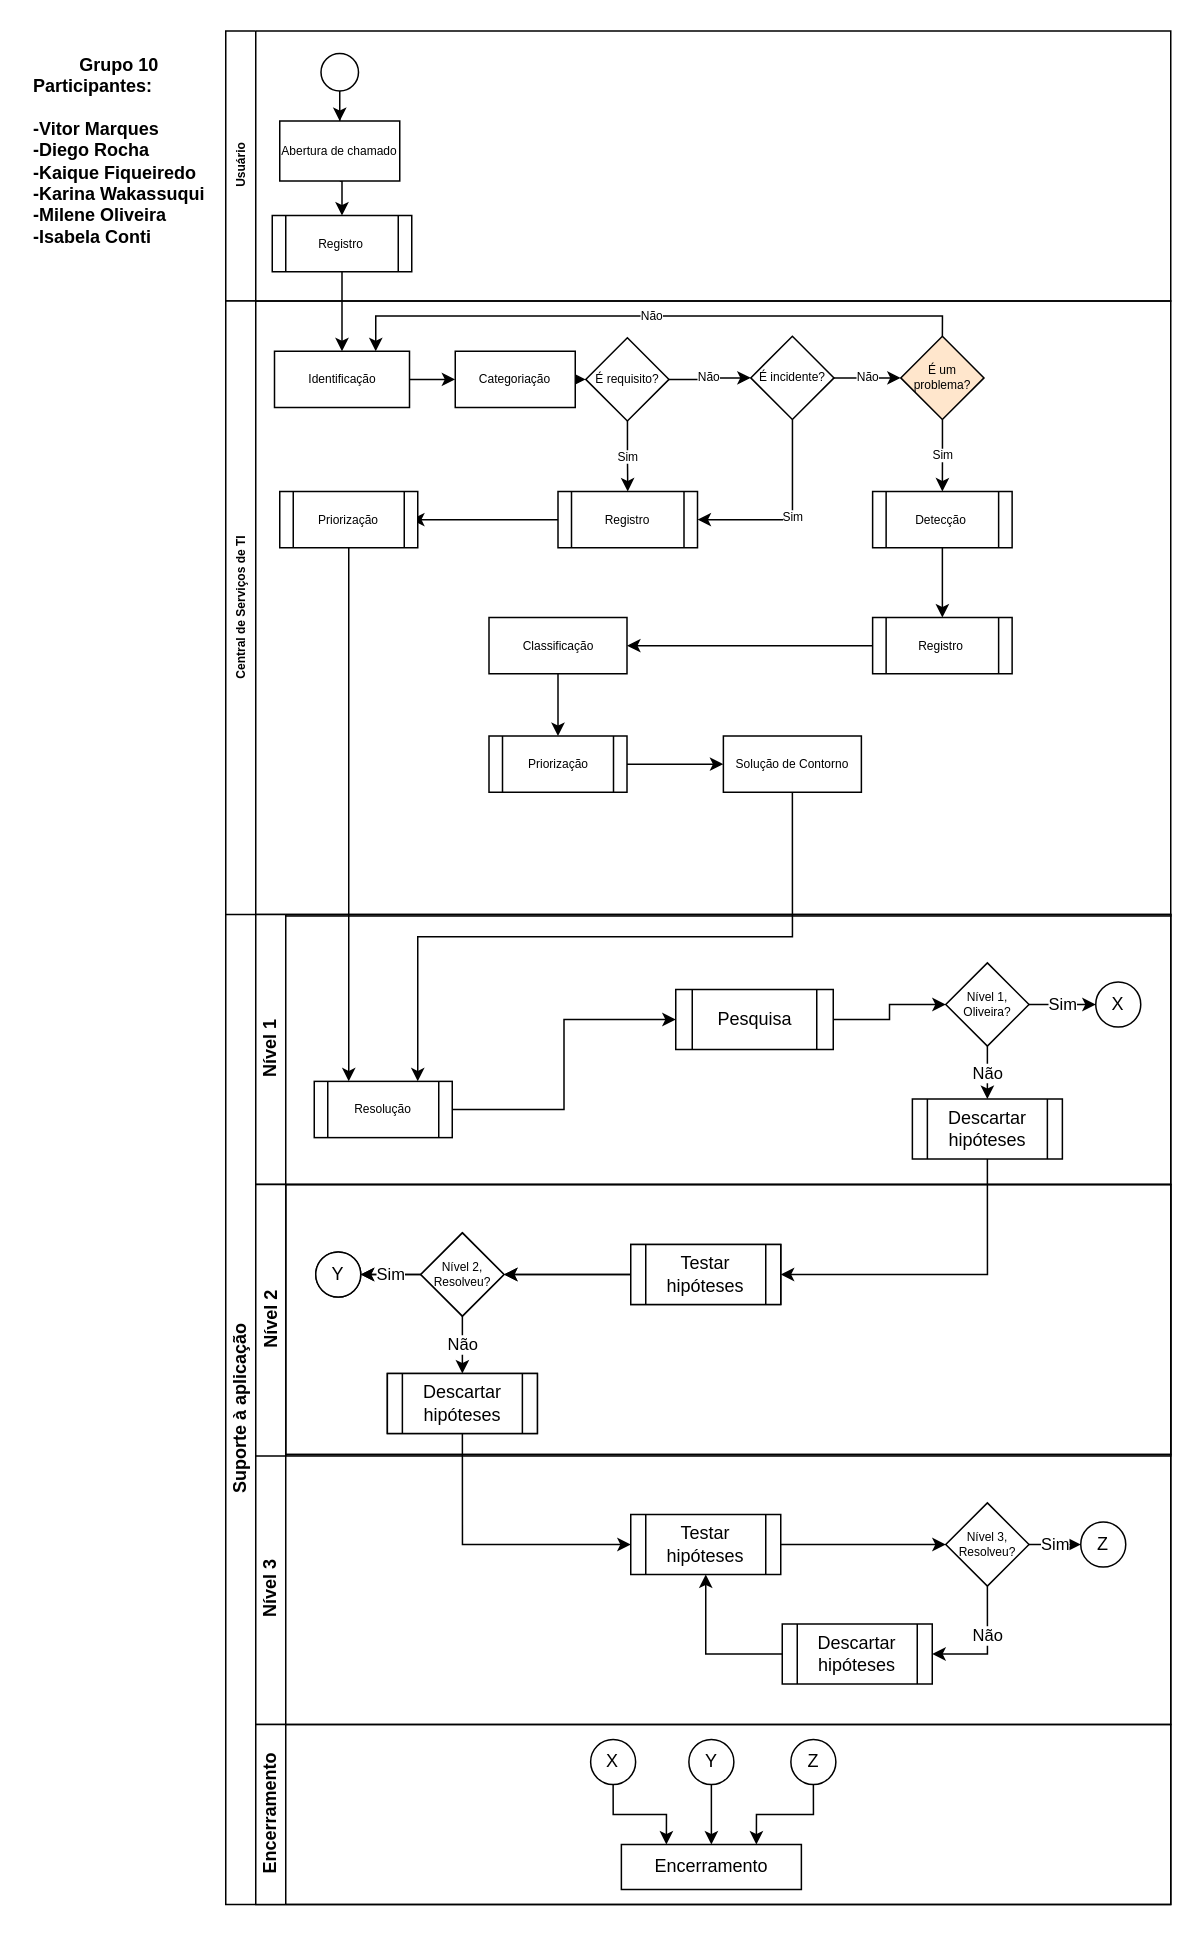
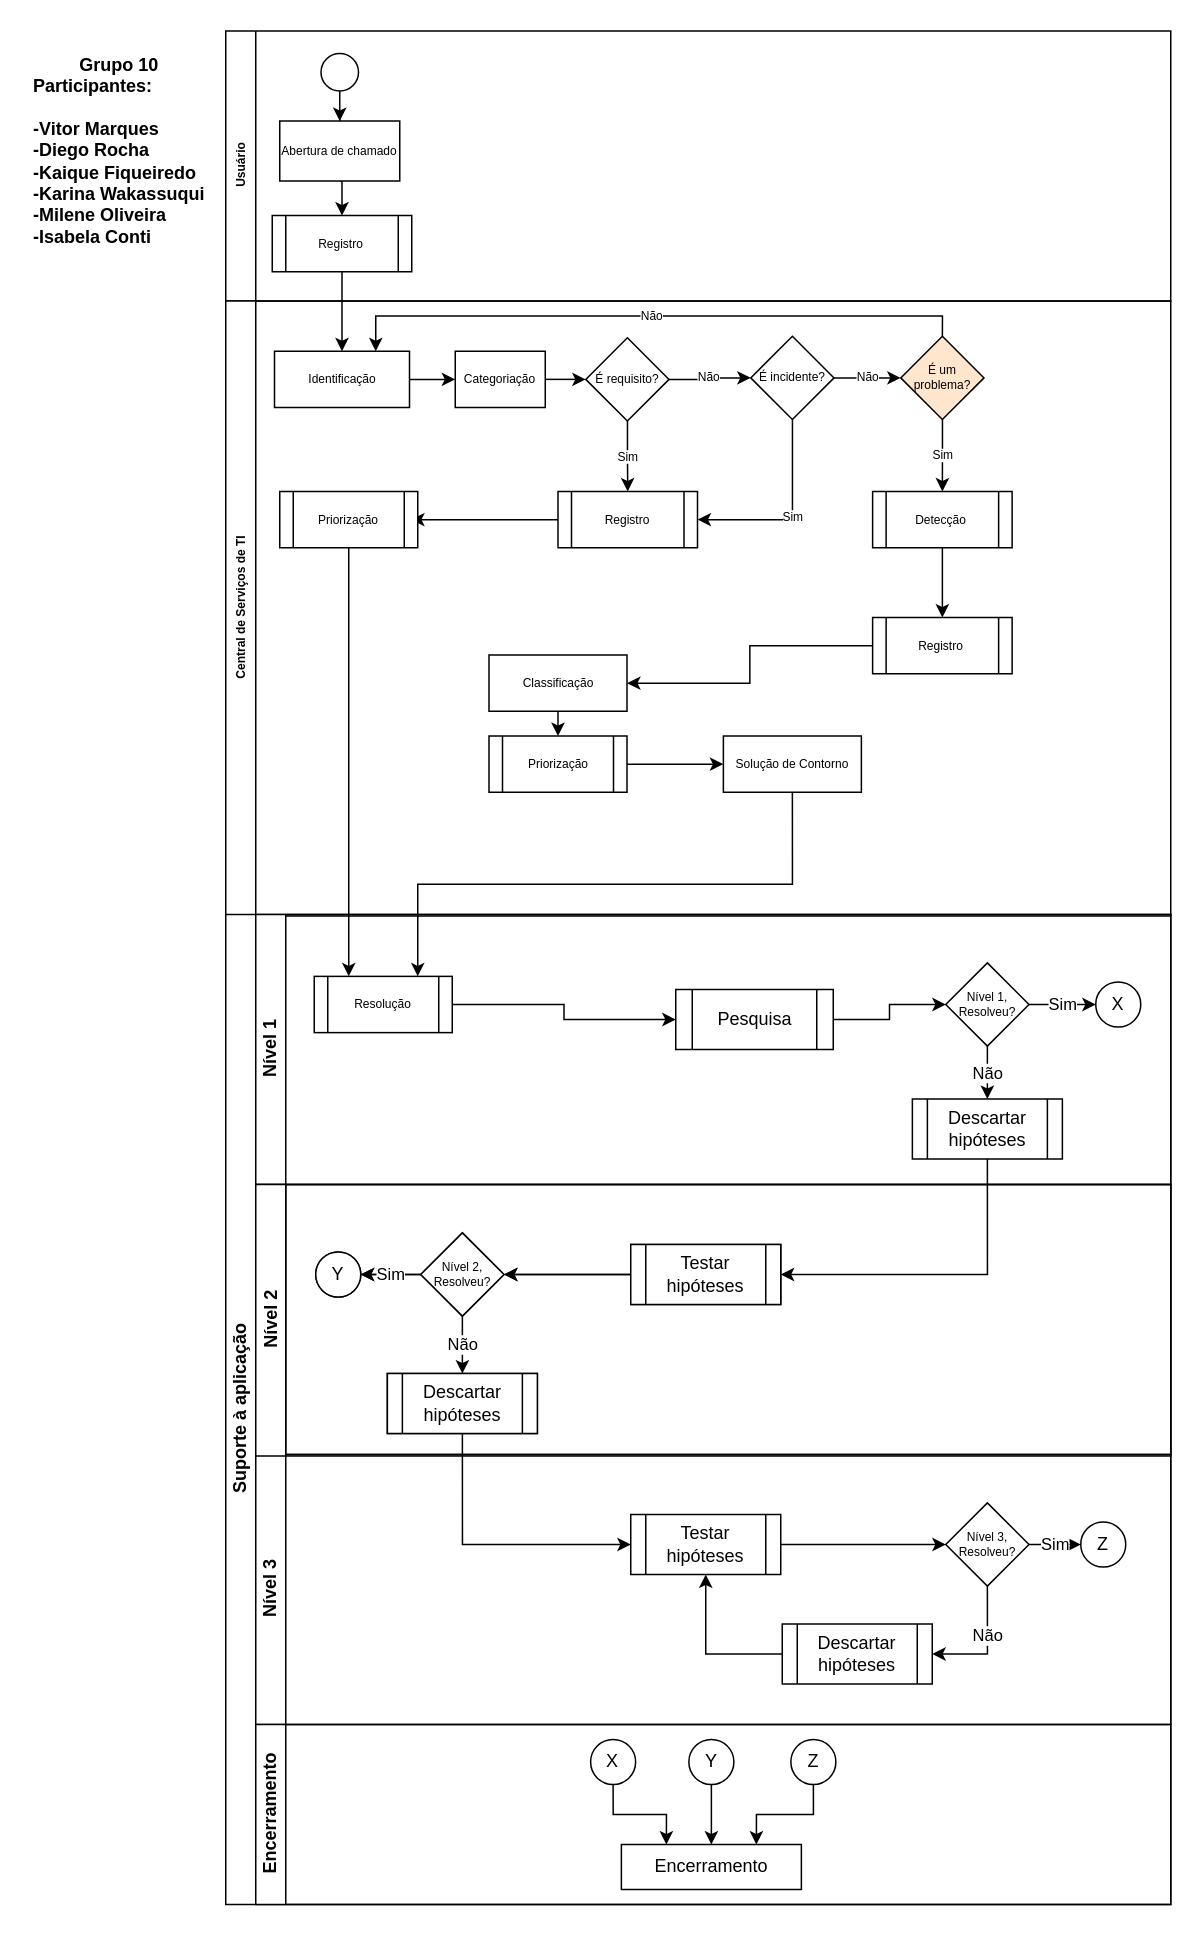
node "Categoriação": size 120x56 -> 90x56
node "Classificação": moved (558, 645) -> (558, 683)
node "Nível 1, Oliveira?": label "Nível 1, Oliveira?" -> "Nível 1, Resolveu?"
node "Resolução": moved (383, 1109) -> (383, 1004)
